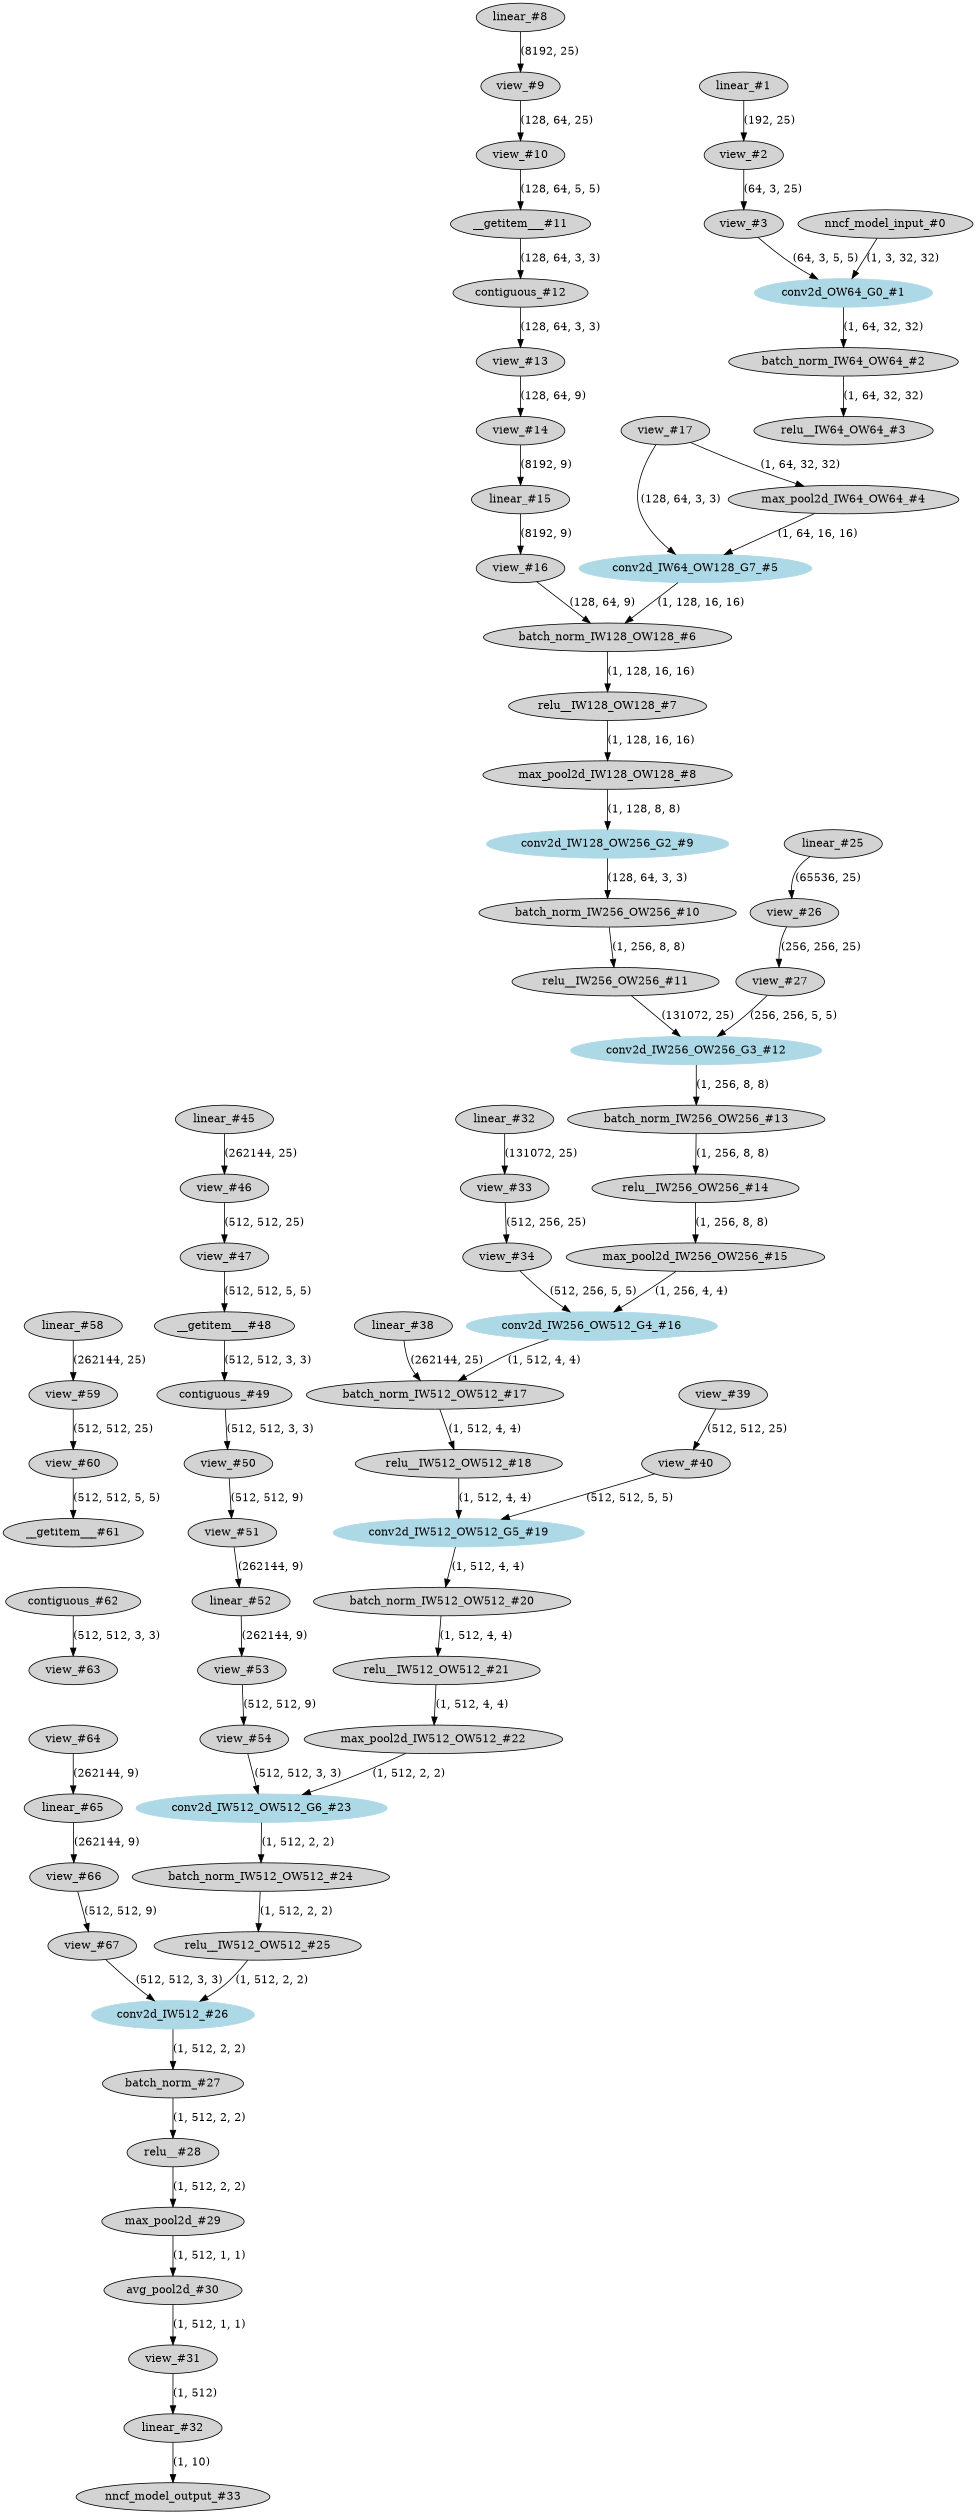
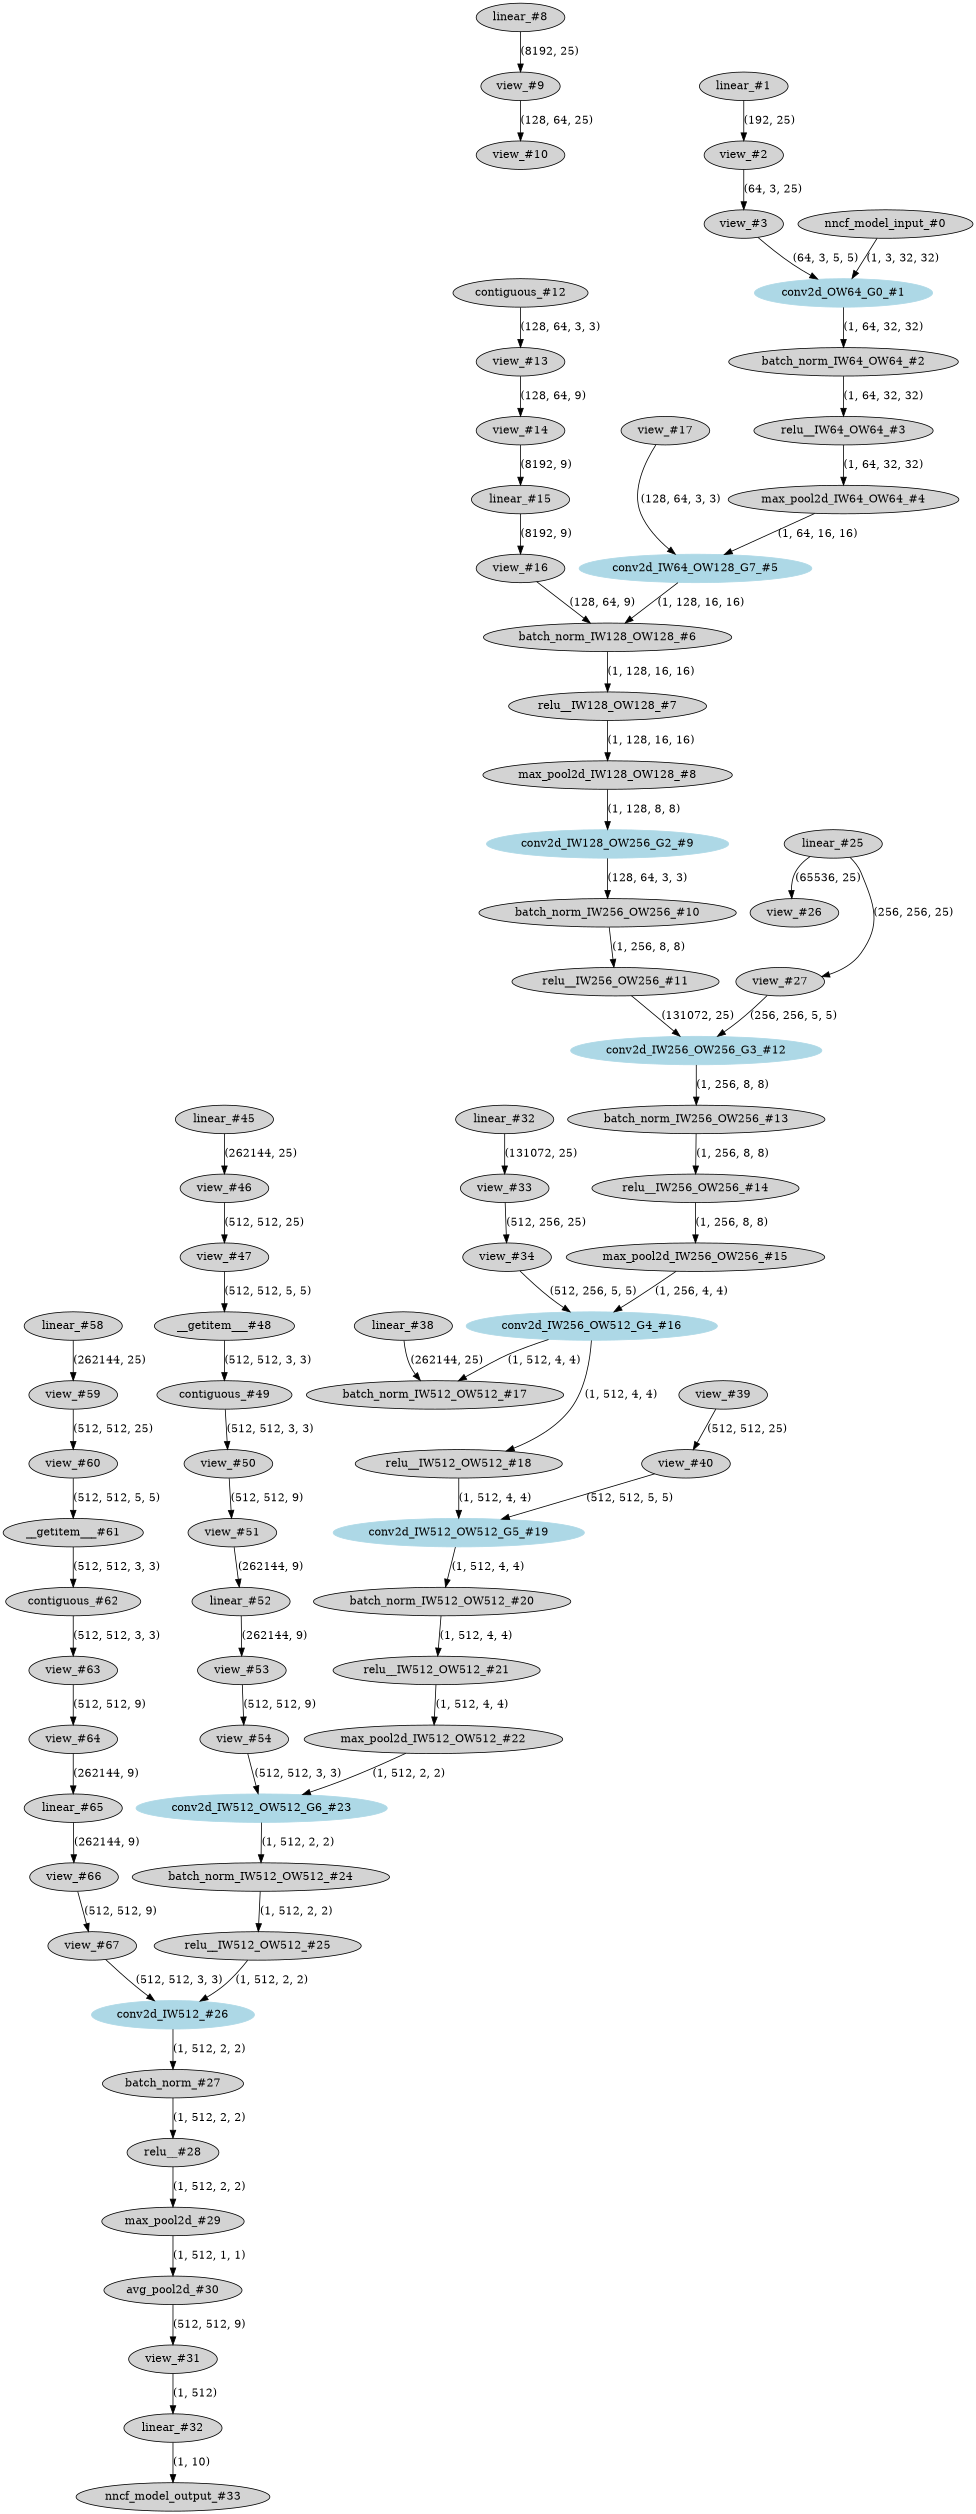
node "__getitem___#11": removed
edge "view_#17" -> "max_pool2d_IW64_OW64_#4": now "relu__IW64_OW64_#3" -> "max_pool2d_IW64_OW64_#4"
edge "view_#26" -> "view_#27": now "linear_#25" -> "view_#27"
edge "batch_norm_IW512_OW512_#17" -> "relu__IW512_OW512_#18": now "conv2d_IW256_OW512_G4_#16" -> "relu__IW512_OW512_#18"
edge "__getitem___#61" -> "contiguous_#62": added, label "(512, 512, 3, 3)"
edge "view_#63" -> "view_#64": added, label "(512, 512, 9)"
edge "avg_pool2d_#30" -> "view_#31": label "(1, 512, 1, 1)" -> "(512, 512, 9)"
